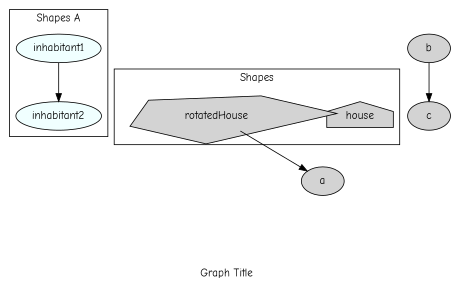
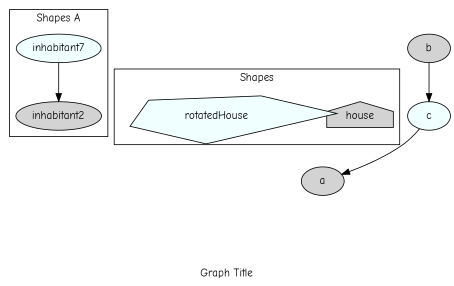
node "inhabitant1": label "inhabitant1" -> "inhabitant7"
node "inhabitant2": fillcolor azure -> lightgrey
node "rotatedHouse": fillcolor lightgrey -> azure
node "c": fillcolor lightgrey -> azure
edge "rotatedHouse" -> "a": now "c" -> "a"
